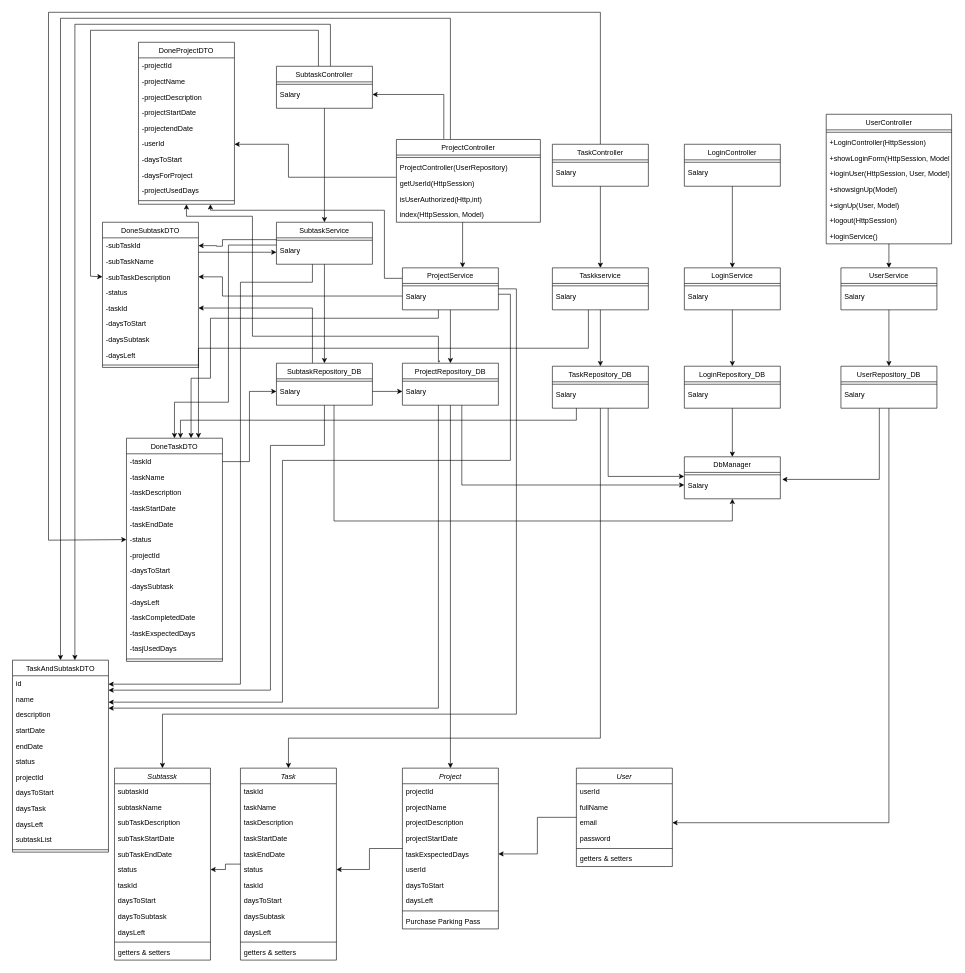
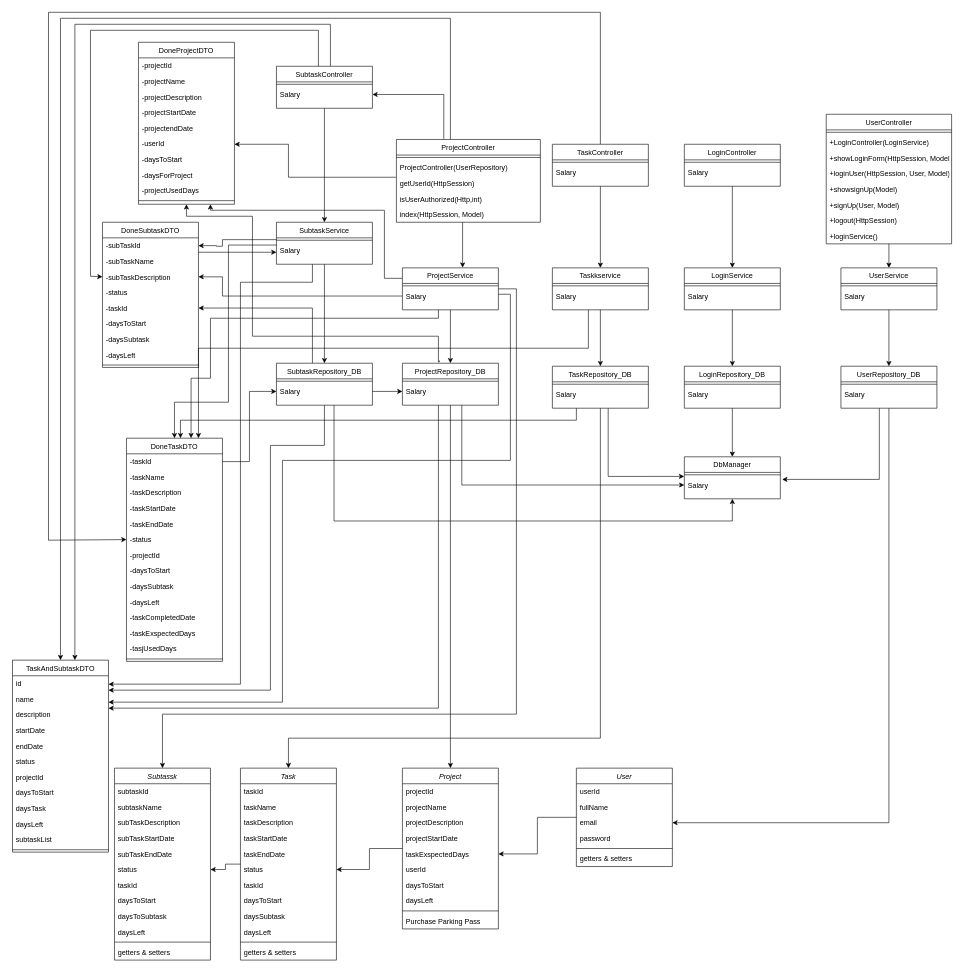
node "+LoginController(HttpSession)": label "+LoginController(HttpSession)" -> "+LoginController(LoginService)"
